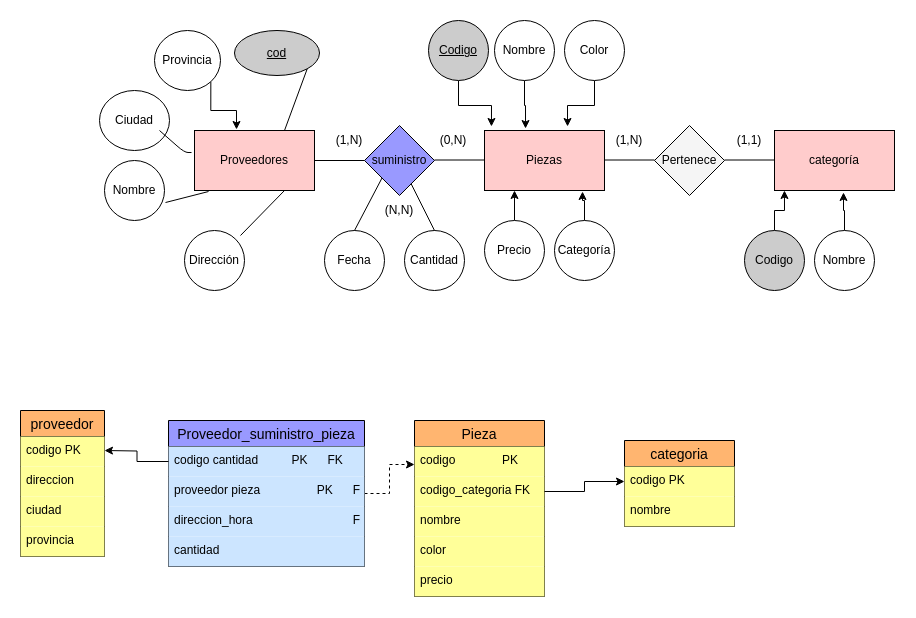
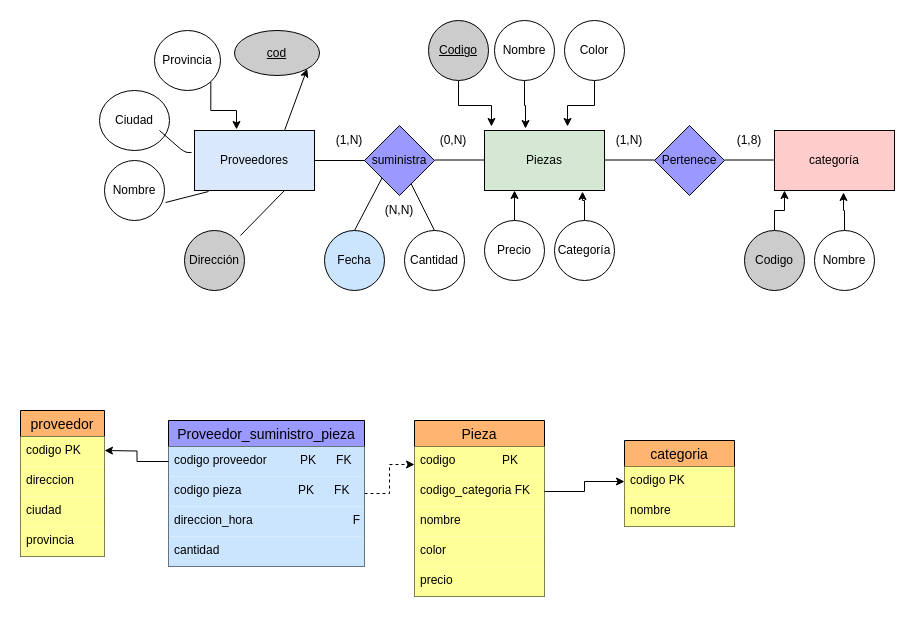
edge "cod" -- "Proveedores": arrowhead none -> classic
node "(1,1)": label "(1,1)" -> "(1,8)"
node "Proveedores": fillcolor #ffcccc -> #dae8fc
node "suministro": label "suministro" -> "suministra"
node "Piezas": fillcolor #ffcccc -> #d5e8d4
node "Pertenece": fillcolor #f5f5f5 -> #9999ff
node "Dirección": fillcolor #ffffff -> #cccccc
node "Fecha": fillcolor #ffffff -> #cce5ff
node "codigo cantidad PK FK": label "codigo cantidad PK FK" -> "codigo proveedor PK FK"
node "proveedor pieza PK FK": label "proveedor pieza PK FK" -> "codigo pieza PK FK"
